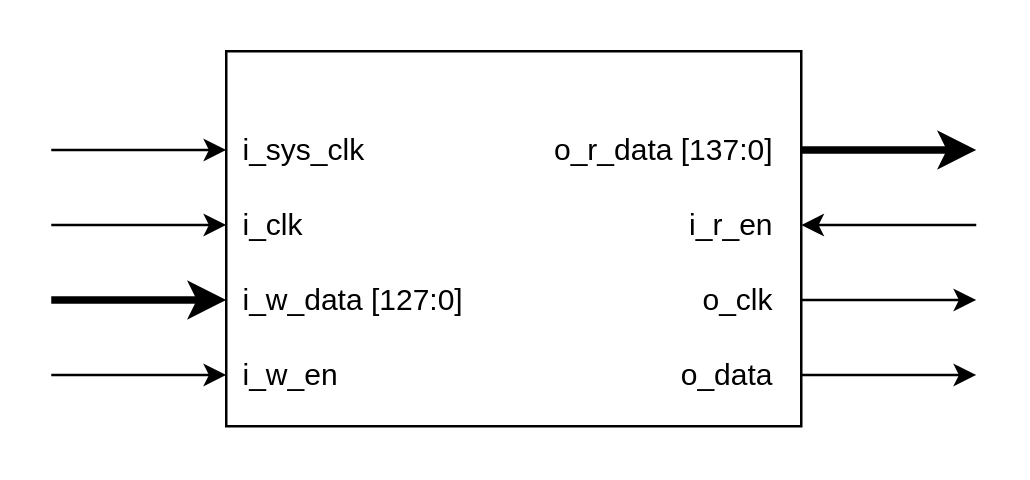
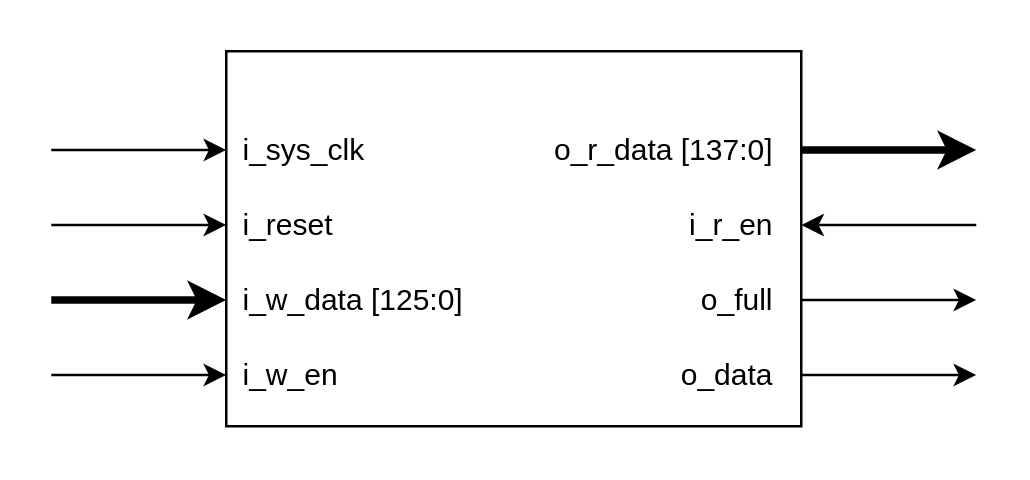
node "i_clk": label "i_clk" -> "i_reset"
node "i_w_data [127:0]": label "i_w_data [127:0]" -> "i_w_data [125:0]"
node "o_clk": label "o_clk" -> "o_full"
